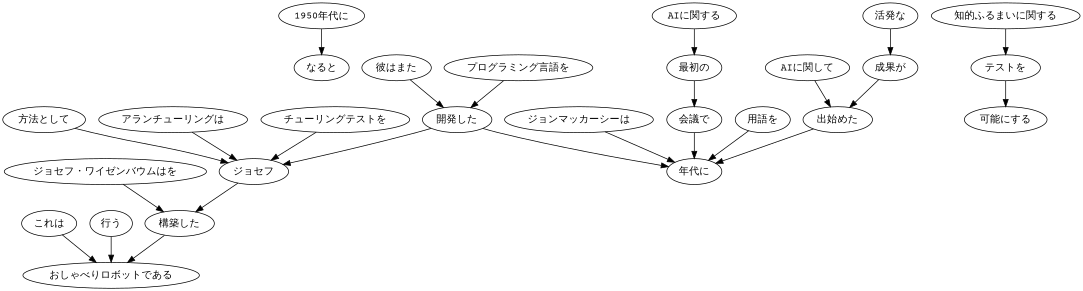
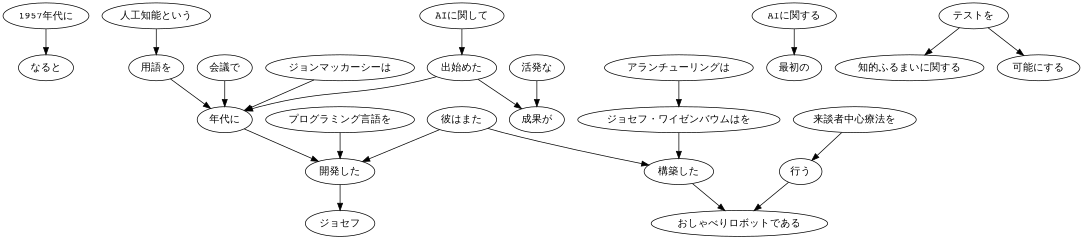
node "人工知能という": added
node "1950年代に": label "1950年代に" -> "1957年代に"
edge "知的ふるまいに関する" -> "テストを": reversed
edge "最初の" -> "会議で": removed
edge "成果が" -> "出始めた": reversed
node "方法として": removed
node "チューリングテストを": removed
node "来談者中心療法を": added
edge "アランチューリングは" -> "ジョセフ": now "アランチューリングは" -> "ジョセフ・ワイゼンバウムはを"
edge "開発した" -> "年代に": reversed
edge "ジョセフ" -> "構築した": now "彼はまた" -> "構築した"
node "これは": removed
